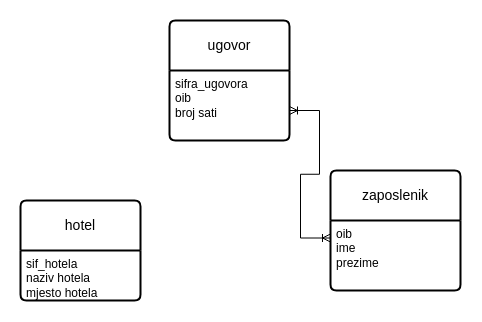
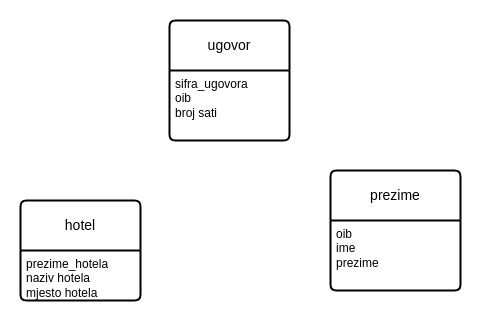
edge "ugovor" -- "oib ime prezime": removed
node "zaposlenik": label "zaposlenik" -> "prezime"
node "sif_hotela naziv hotela mjesto hotela": label "sif_hotela naziv hotela mjesto hotela" -> "prezime_hotela naziv hotela mjesto hotela"
